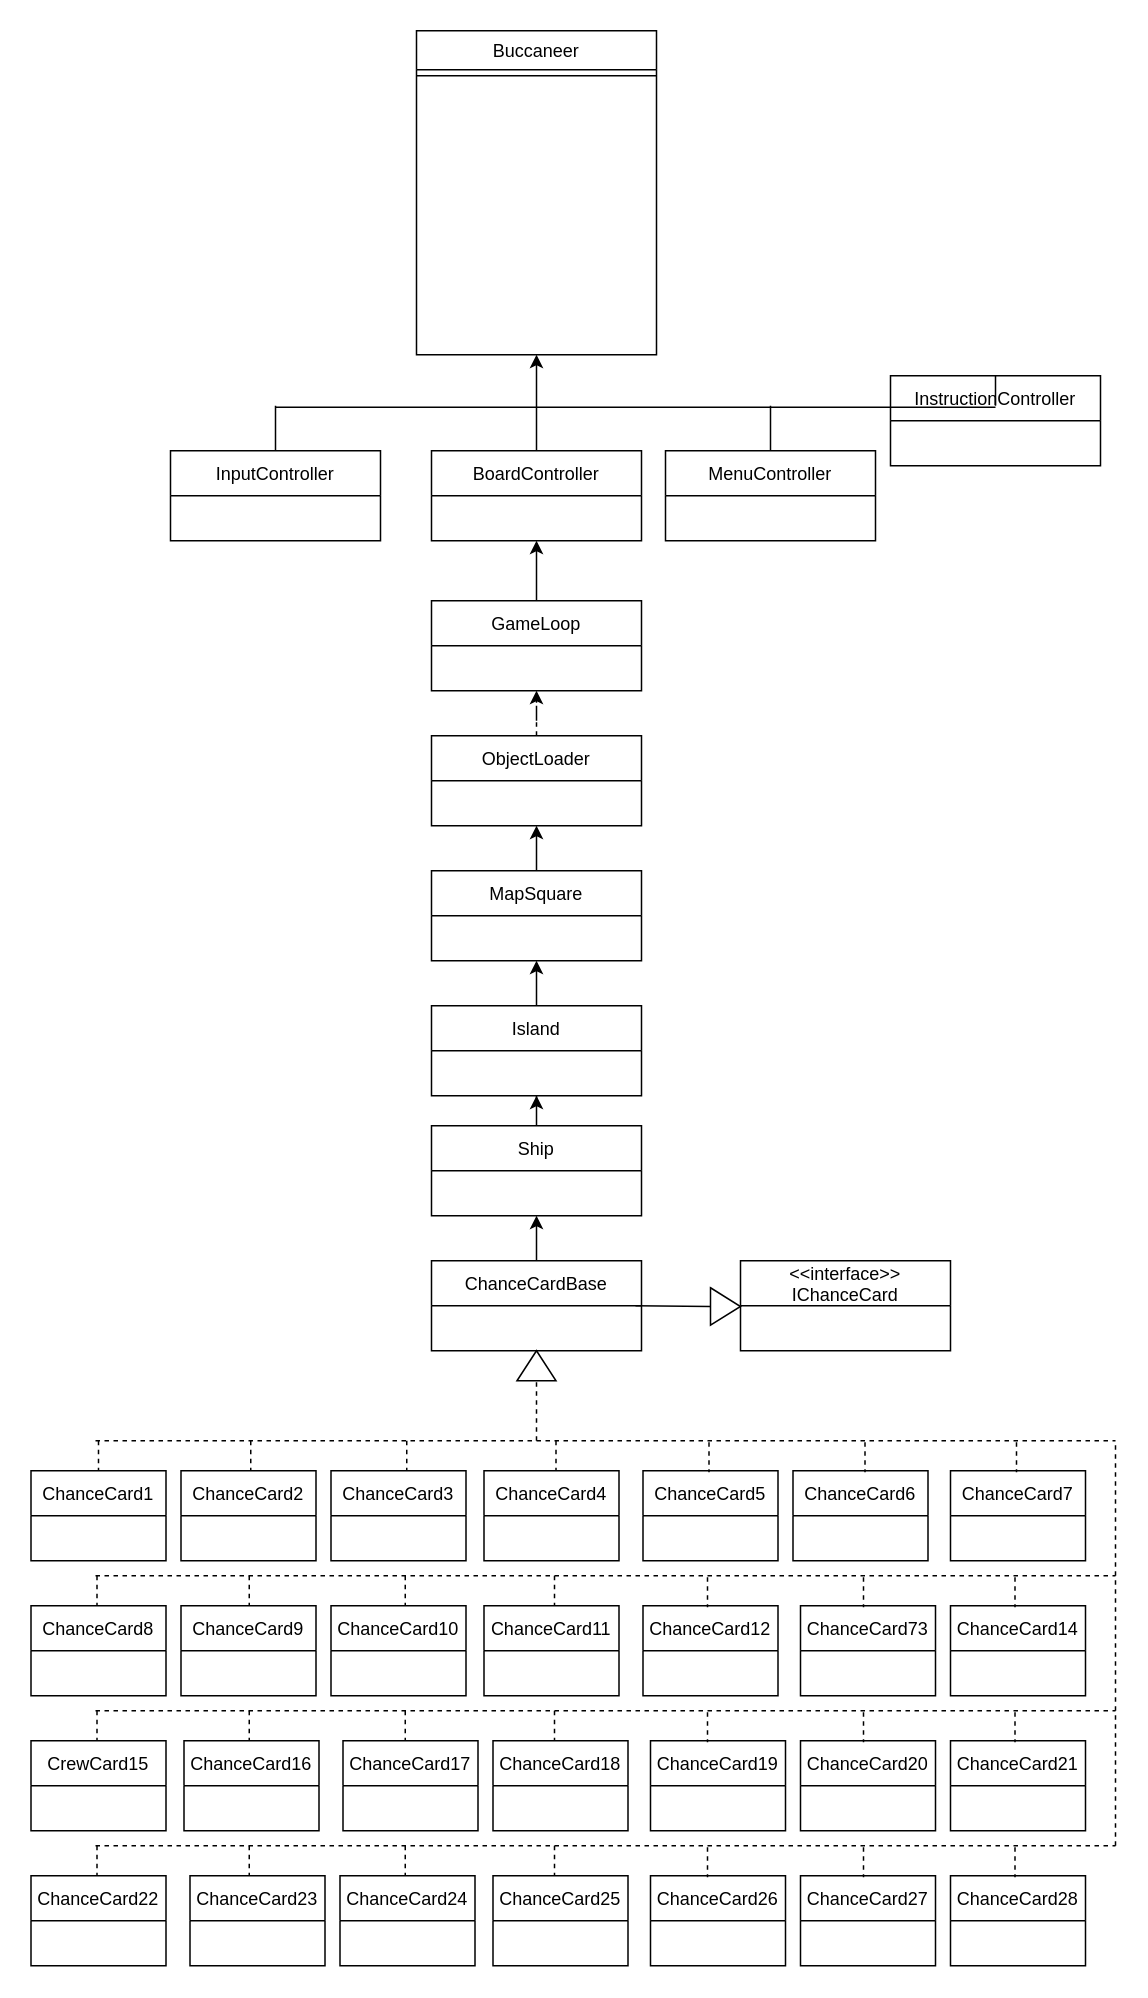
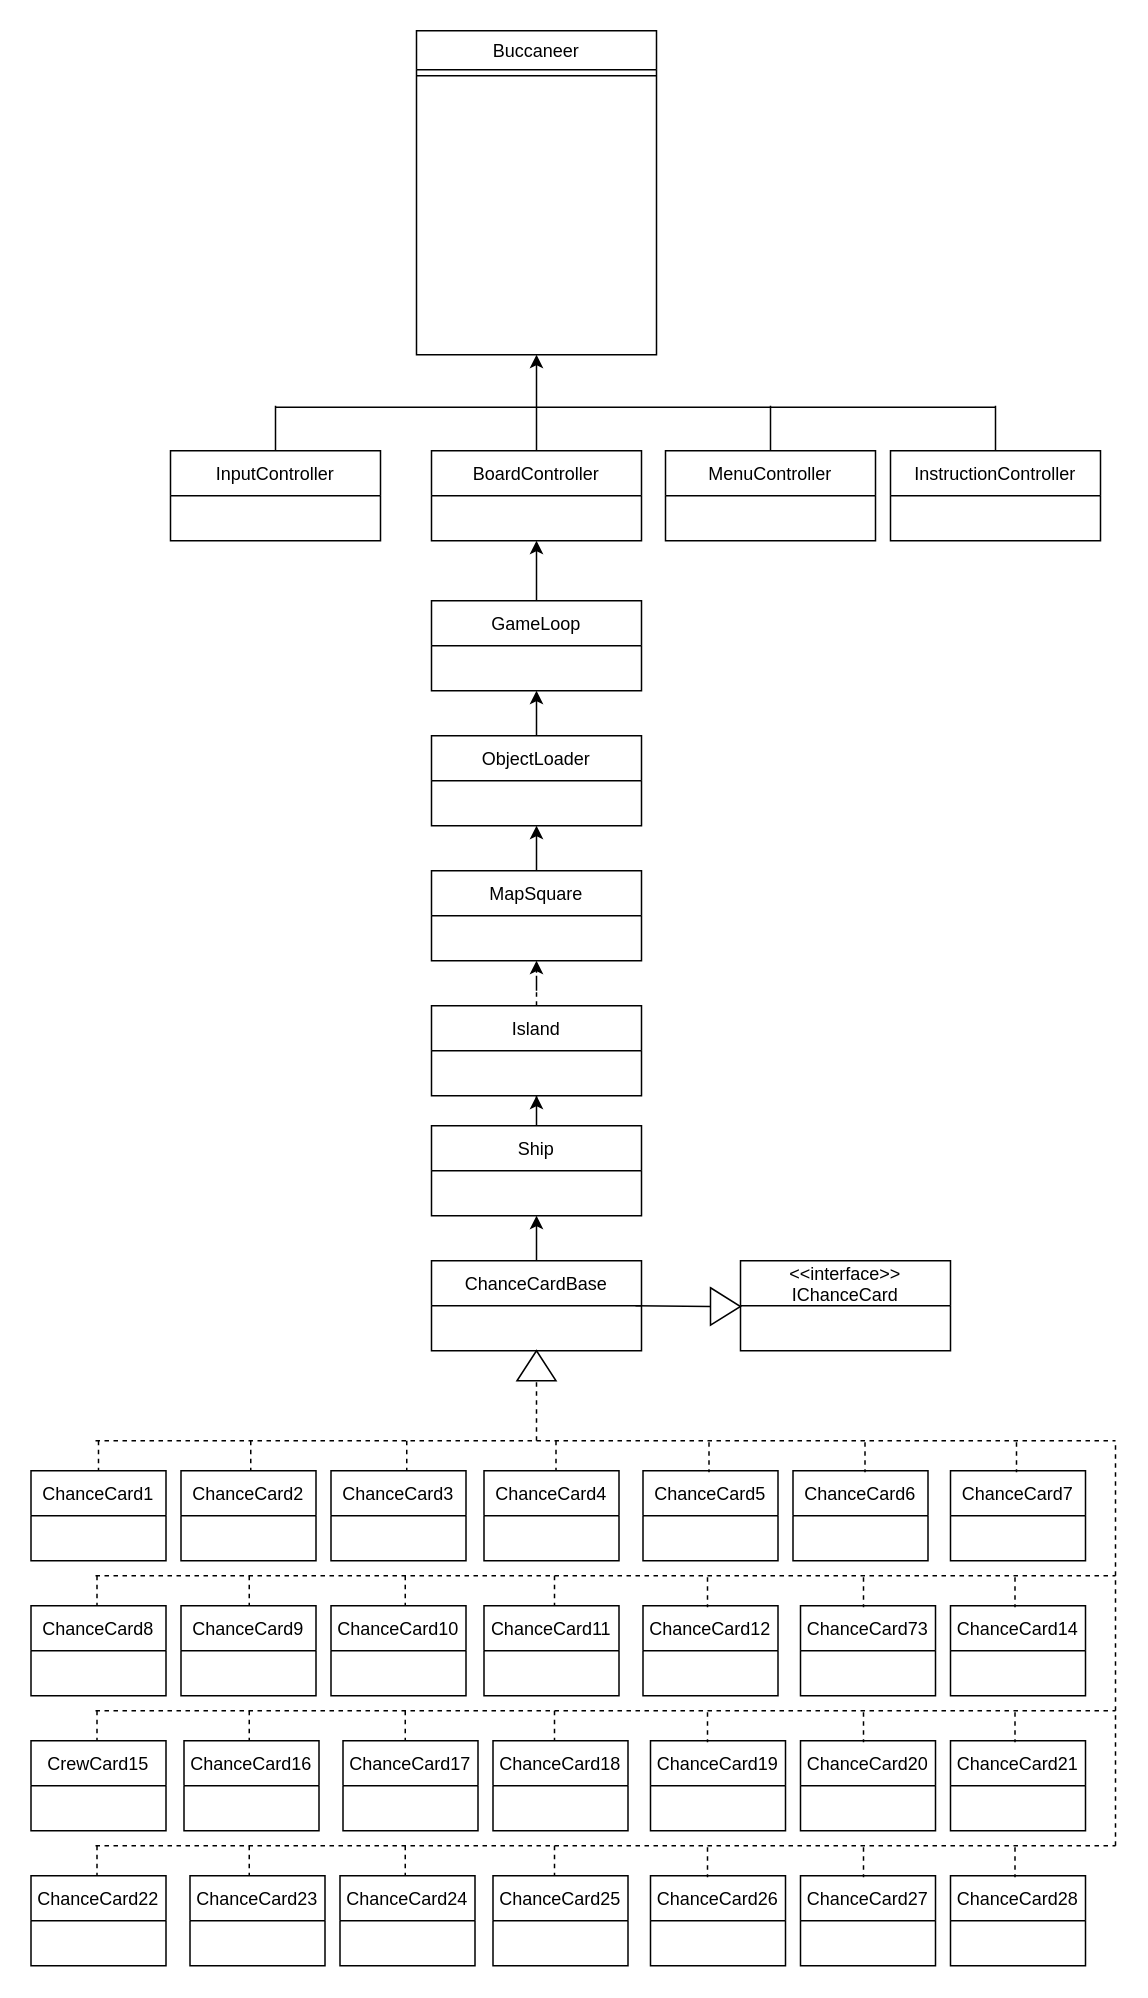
node "InstructionController": moved (995, 421) -> (995, 496)
edge "ObjectLoader" -> "GameLoop": style dashed -> solid
edge "Island" -> "MapSquare": style solid -> dashed
